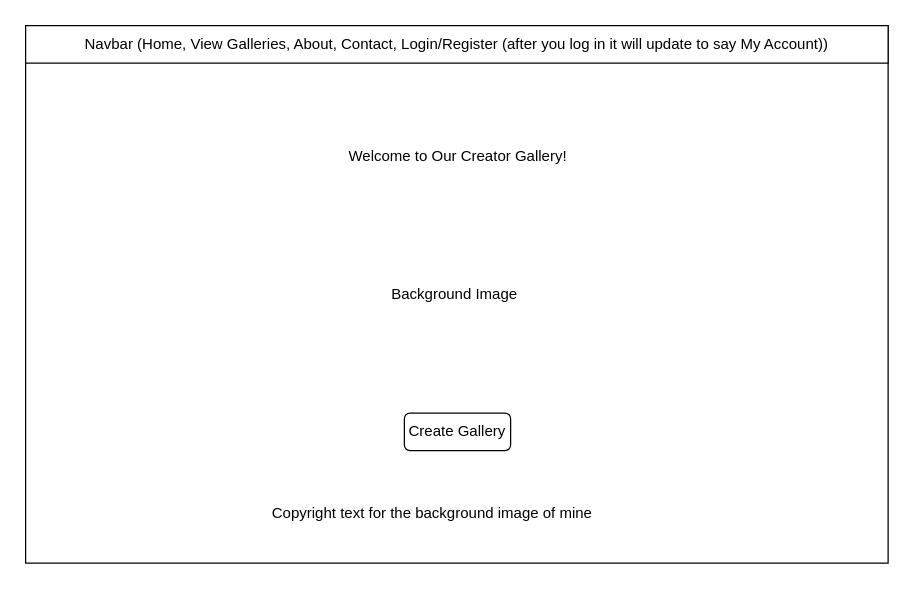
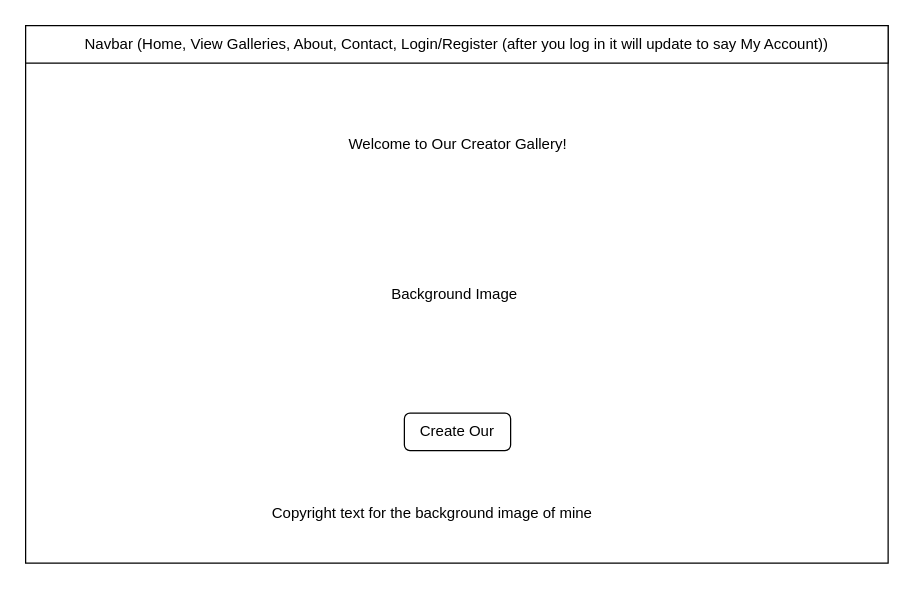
node "Welcome to Our Creator Gallery!": moved (458, 157) -> (458, 144)
node "Create Gallery": label "Create Gallery" -> "Create Our"
